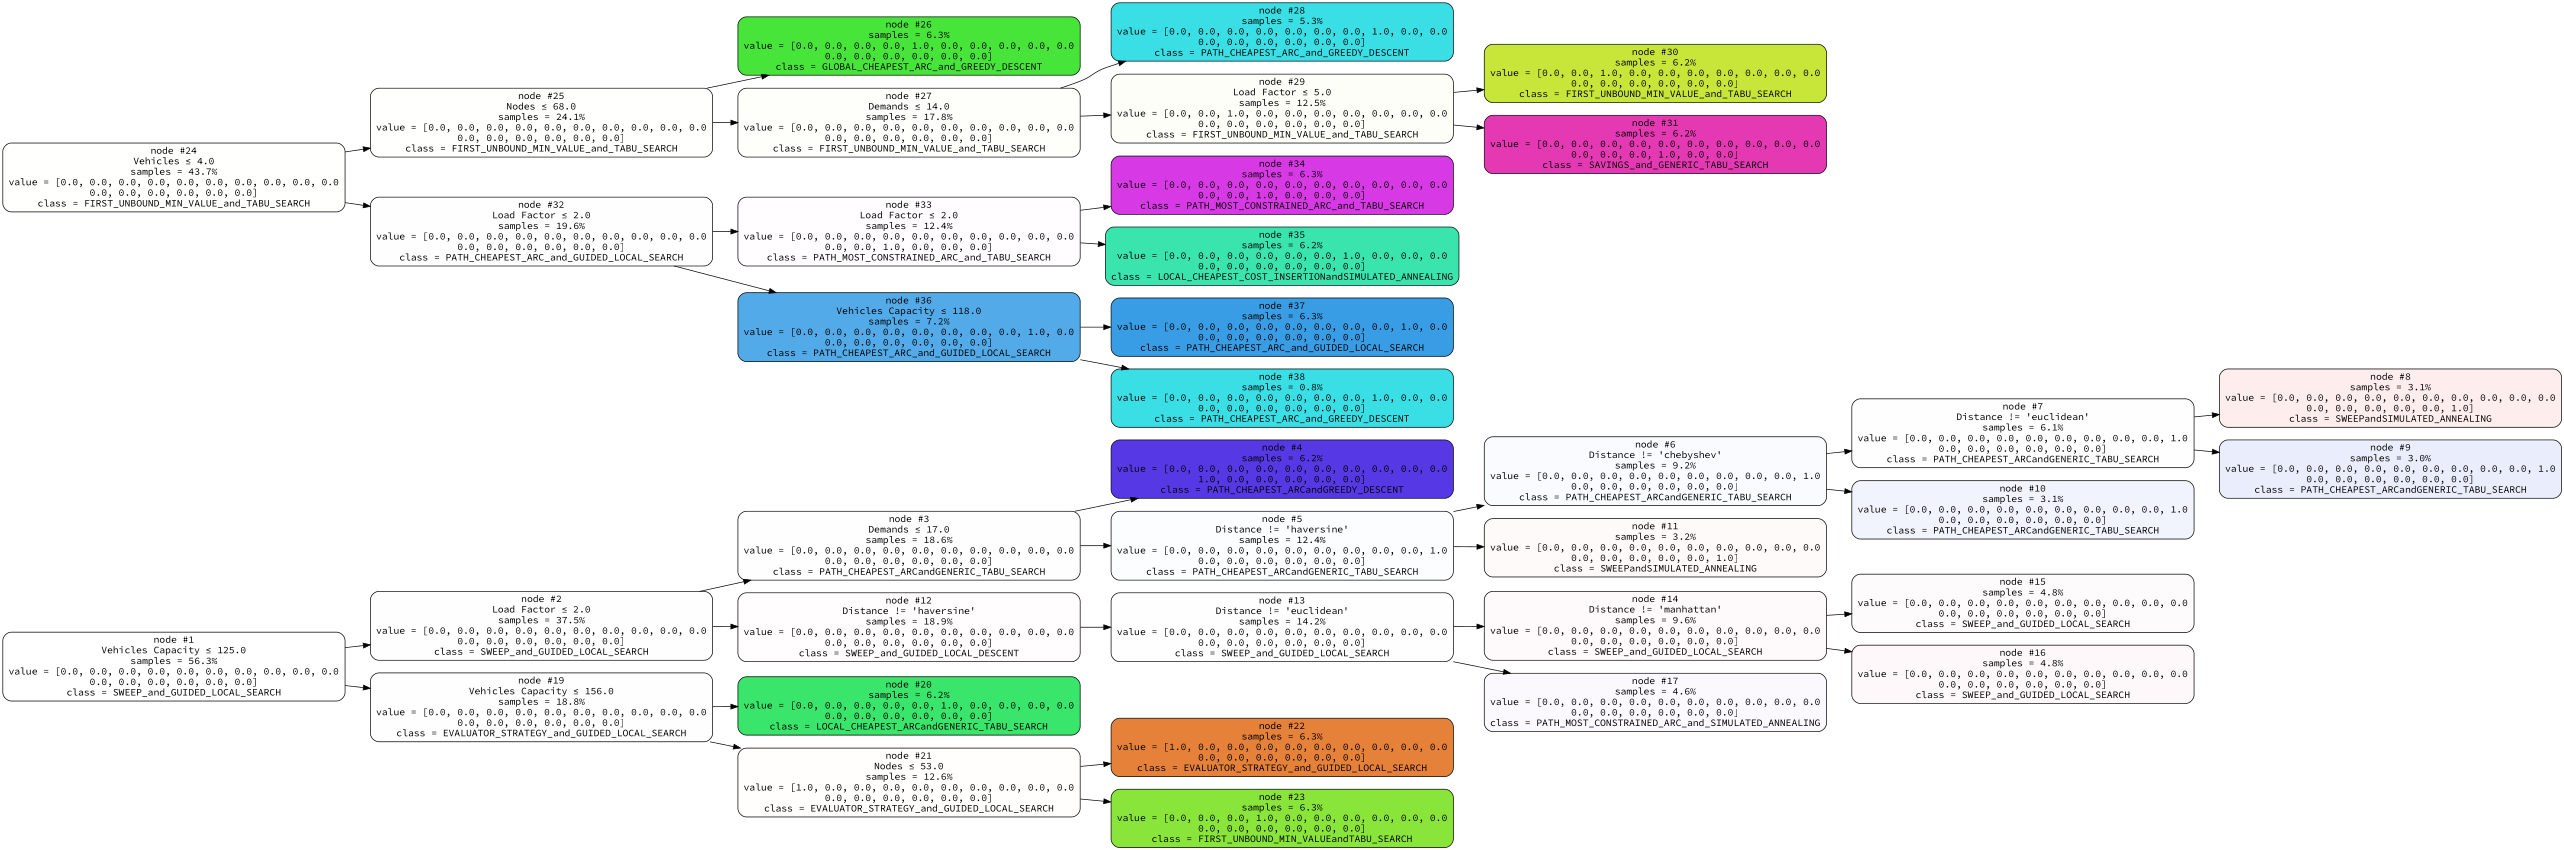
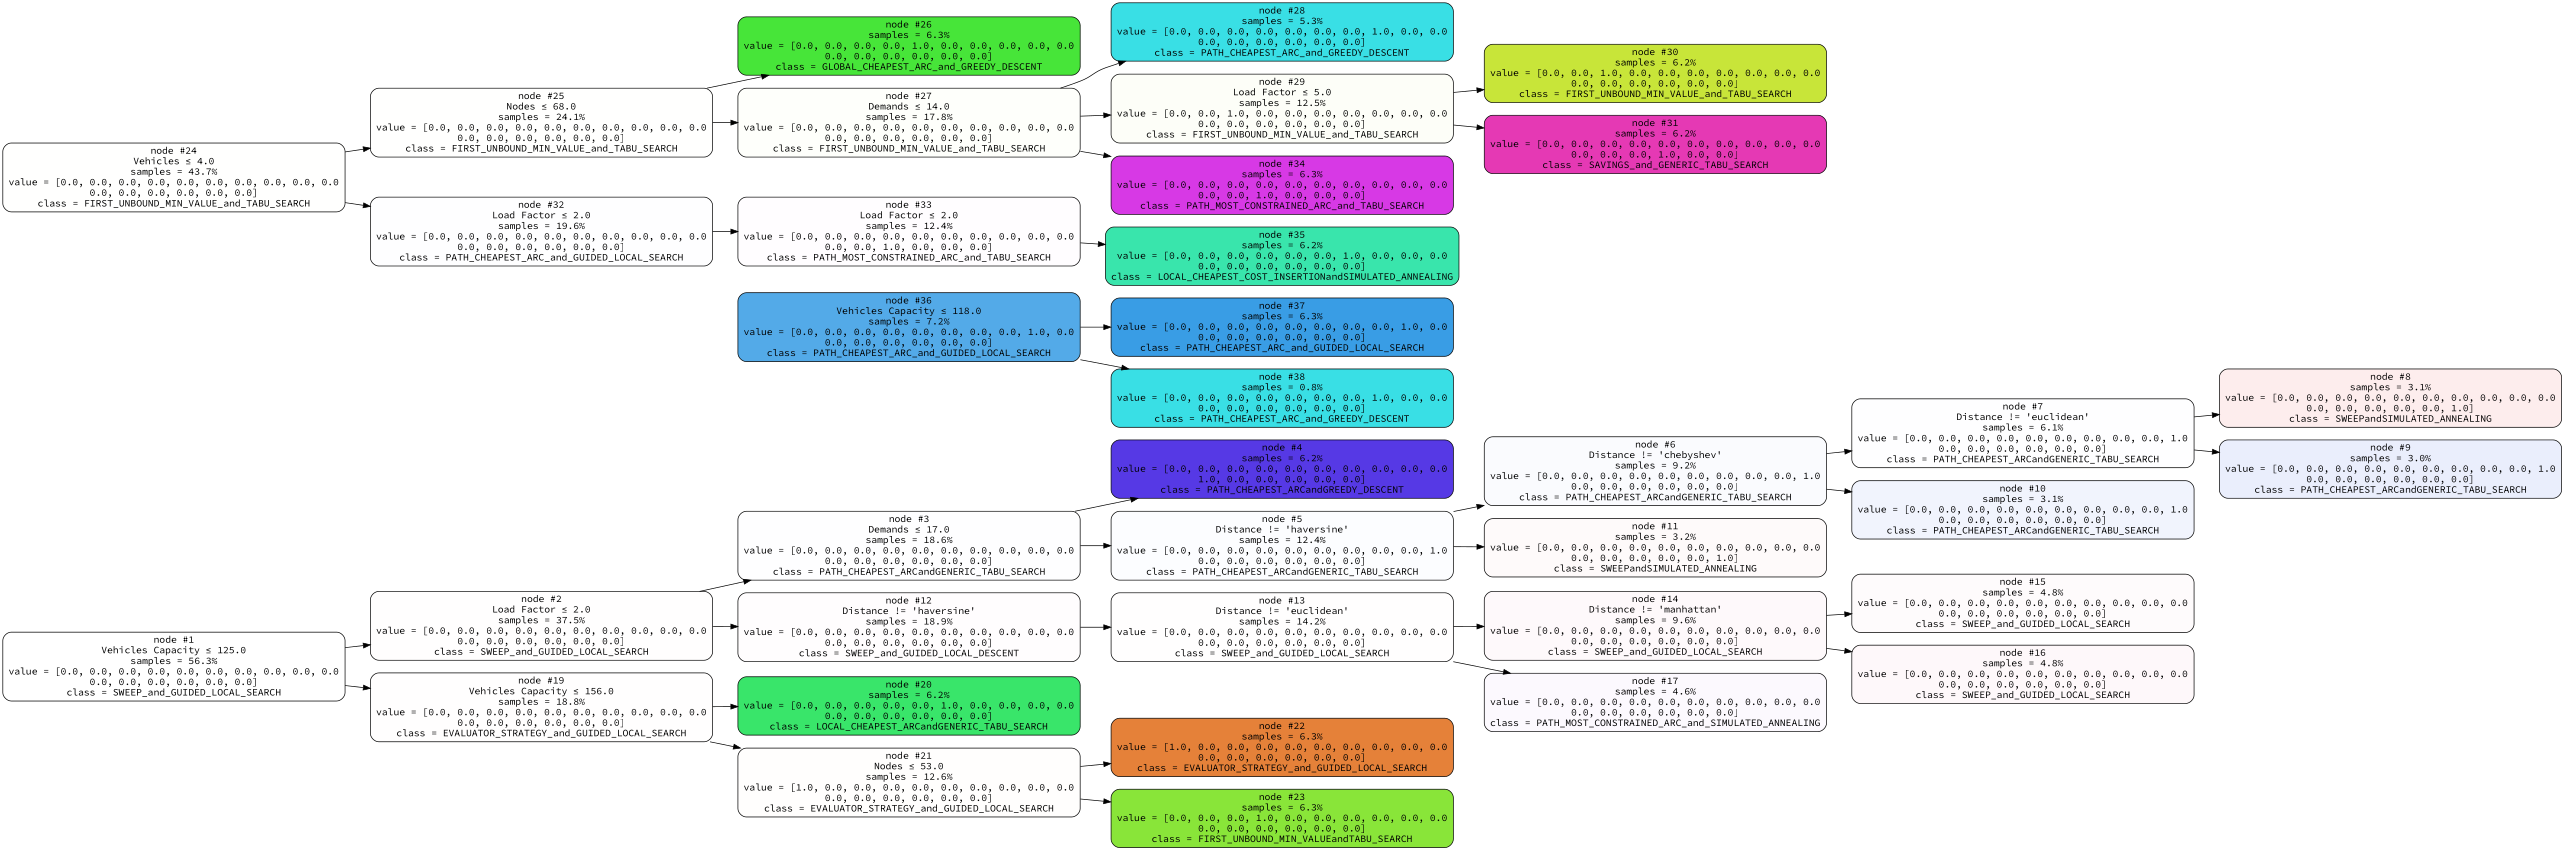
edge "node #33" -> "node #34": now "node #27" -> "node #34"
edge "node #32" -> "node #36": removed
